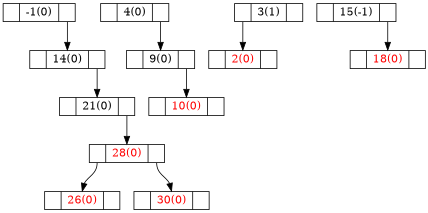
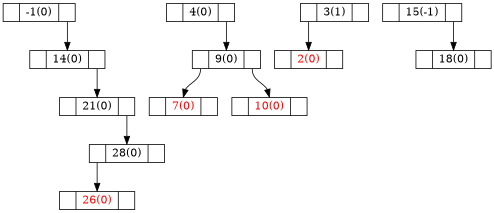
node "18(0)": fontcolor red -> black
node "7(0)": added
node "28(0)": fontcolor red -> black
node "30(0)": removed
